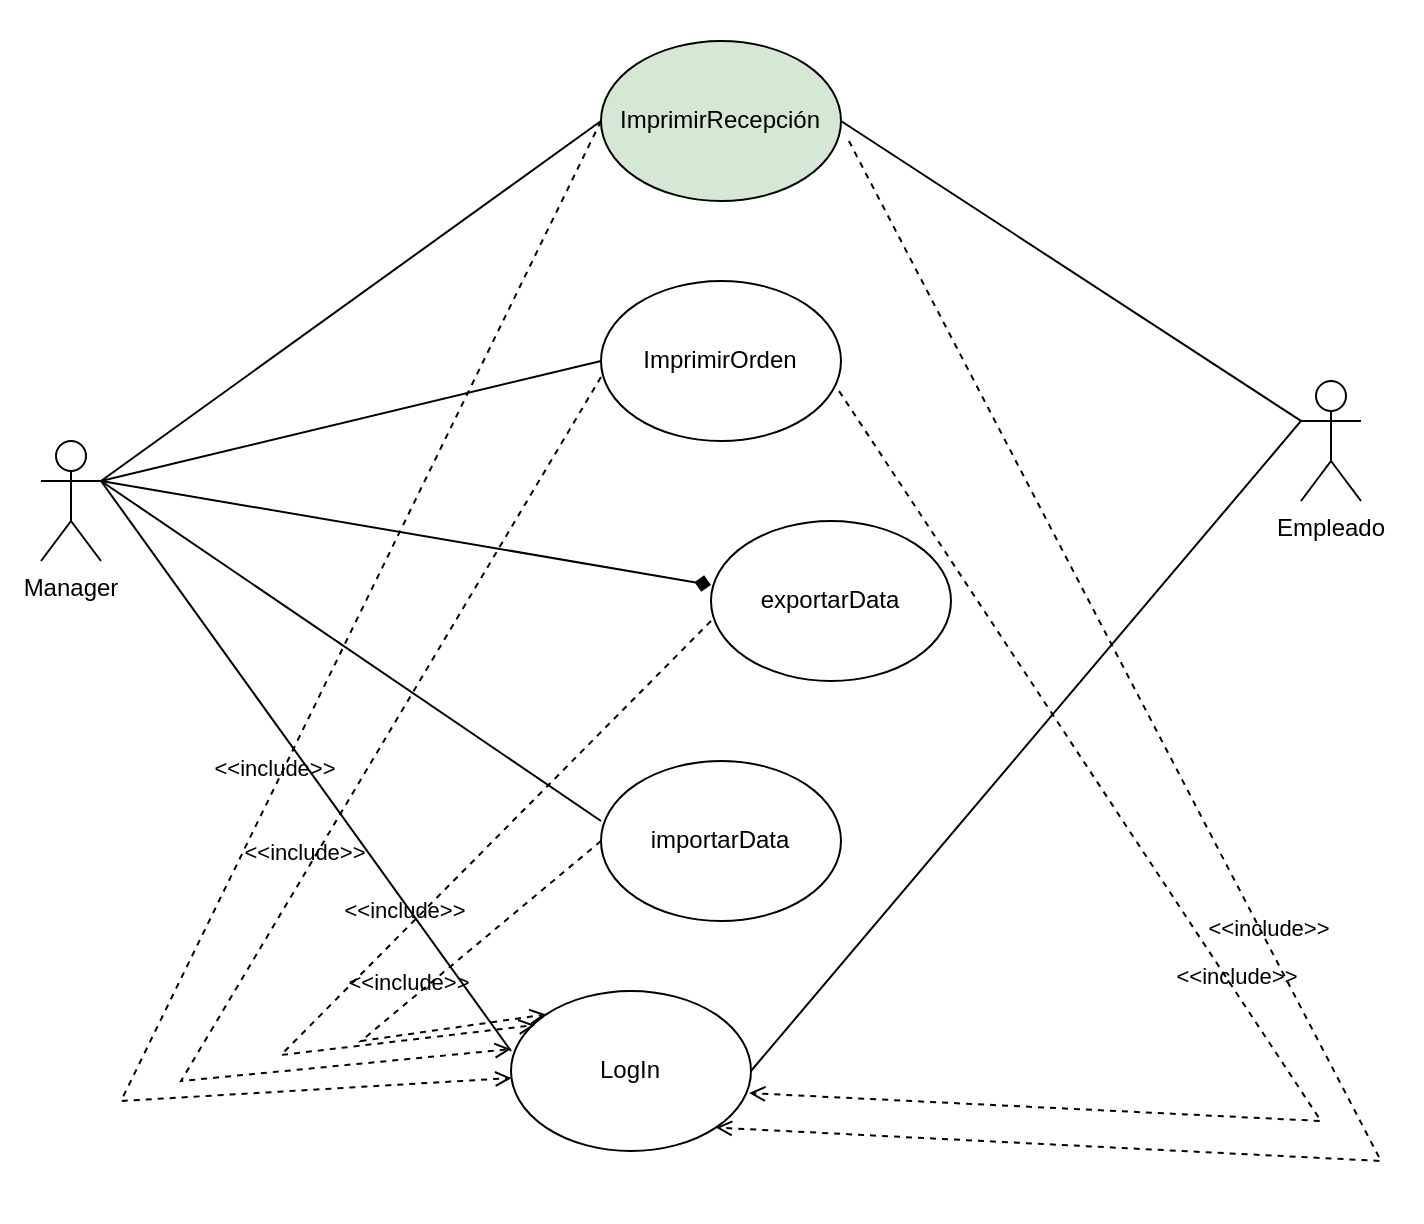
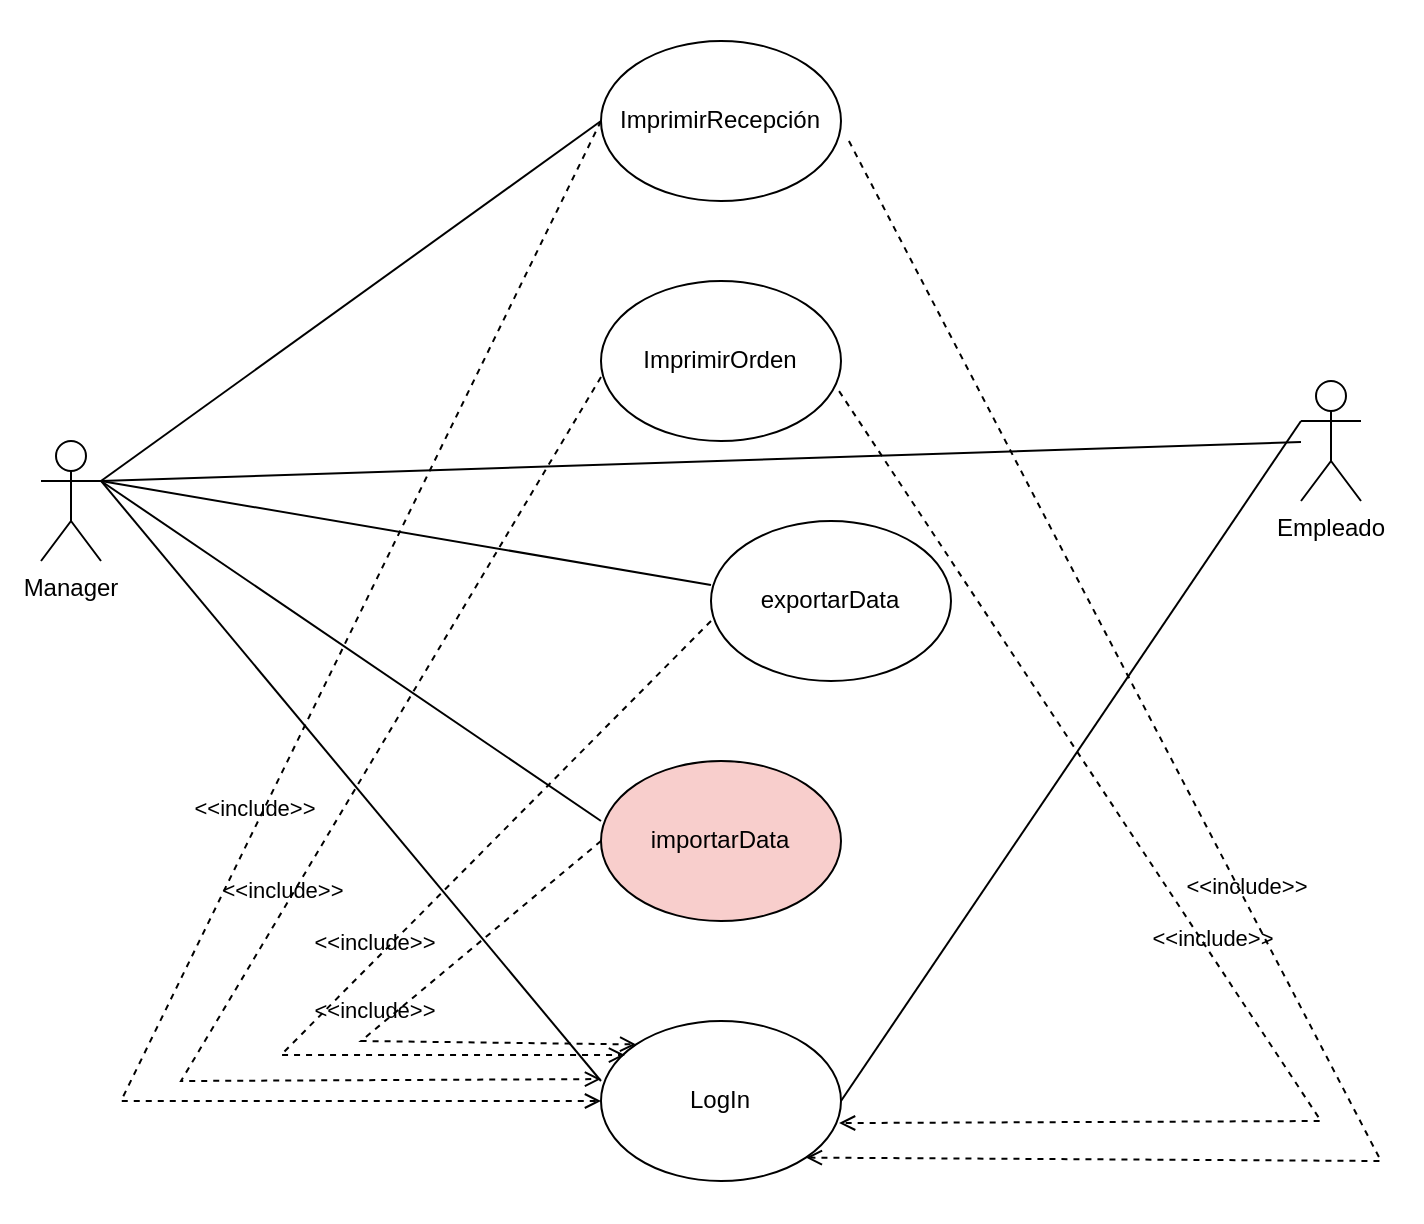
node "ImprimirRecepción": fillcolor #d5e8d4 -> #ffffff
edge "ImprimirRecepción" -- "Empleado": removed
edge "ImprimirOrden" -- "Manager": now "Empleado" -- "Manager"
edge "Manager" -> "exportarData": arrowhead diamond -> none
node "importarData": fillcolor #ffffff -> #f8cecc
node "LogIn": moved (631, 1071) -> (721, 1101)
